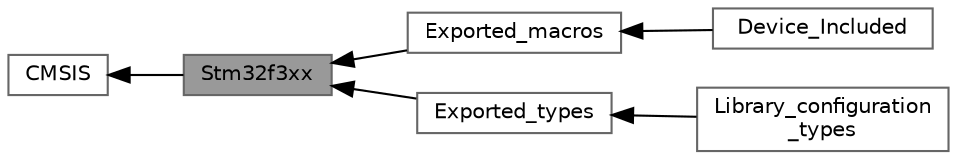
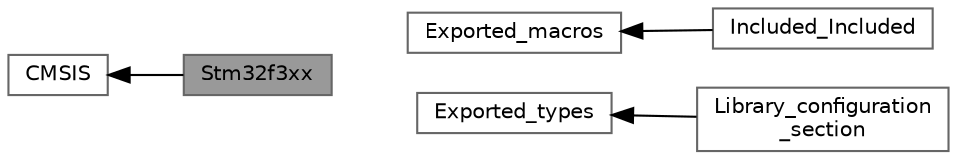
node "Device_Included": label "Device_Included" -> "Included_Included"
edge "Exported_macros" -> "Stm32f3xx": removed
edge "Exported_types" -> "Stm32f3xx": removed
node "Library_configuration _types": label "Library_configuration _types" -> "Library_configuration _section"
